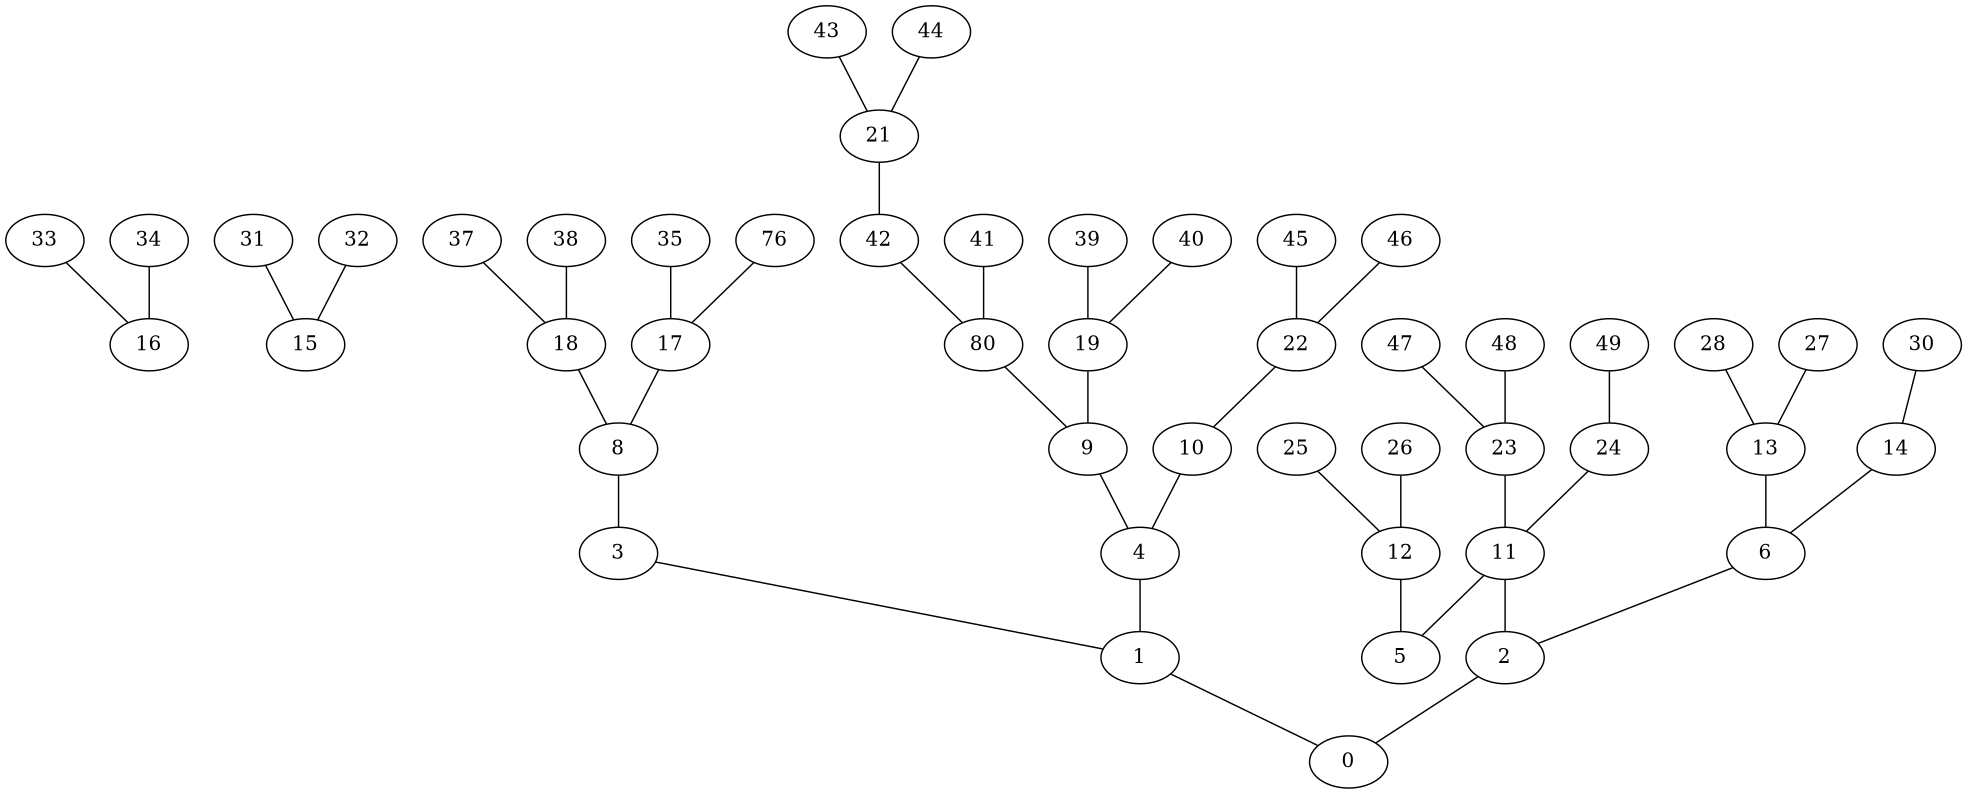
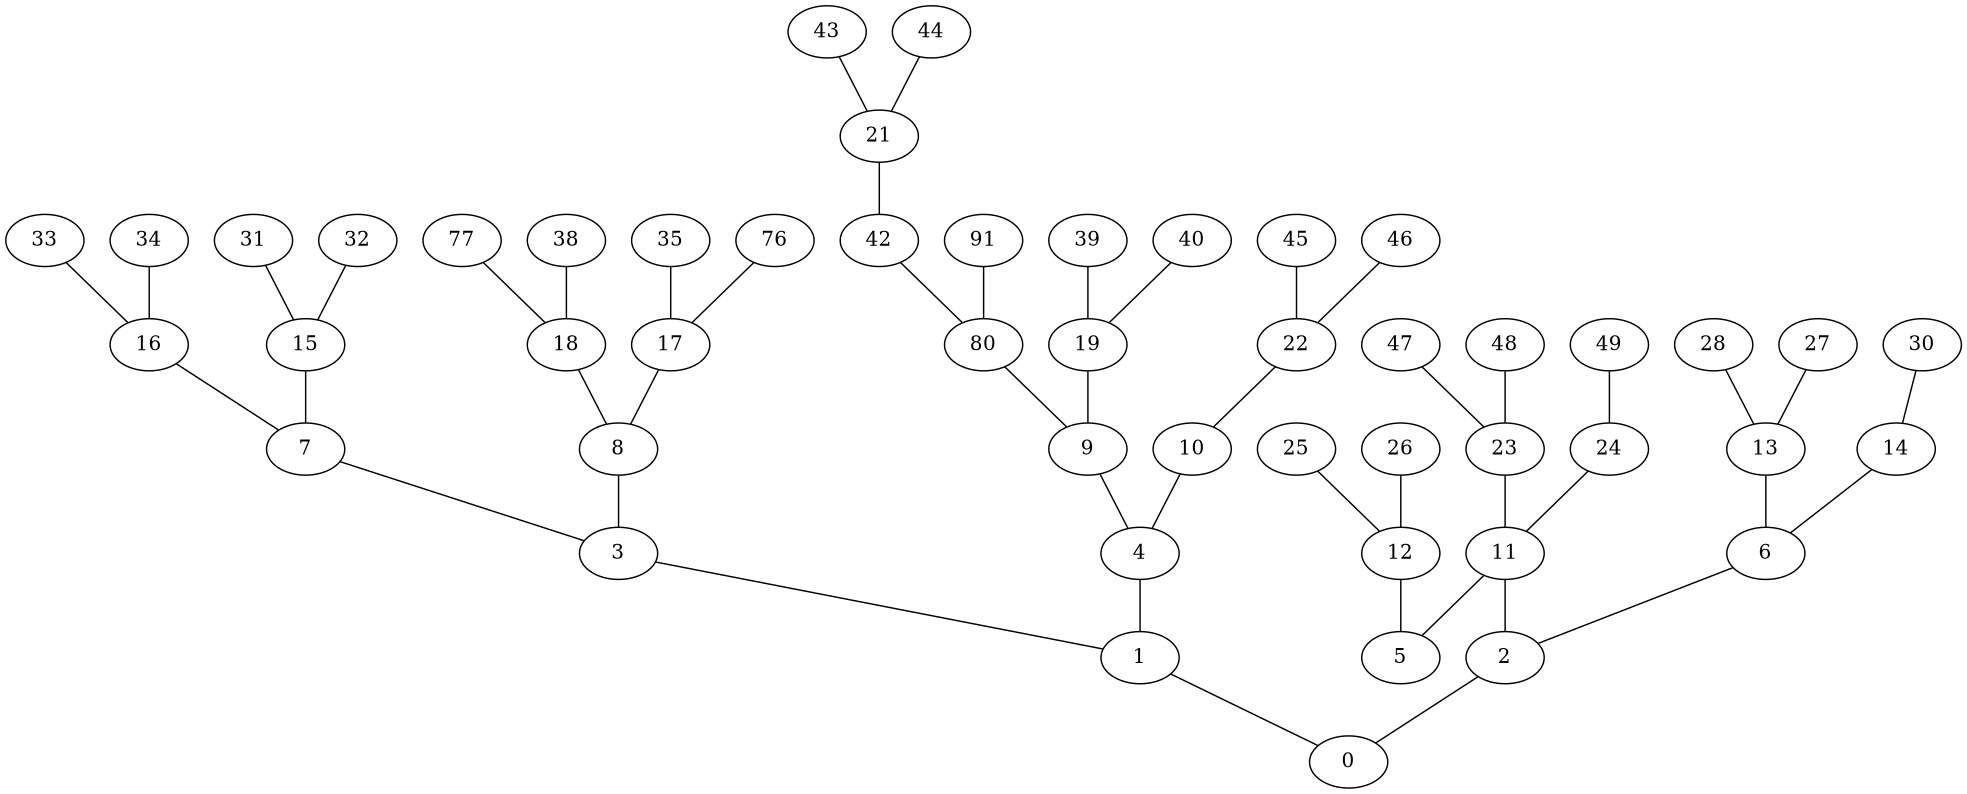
node "37": label "37" -> "77"
node "41": label "41" -> "91"
node "7": added
